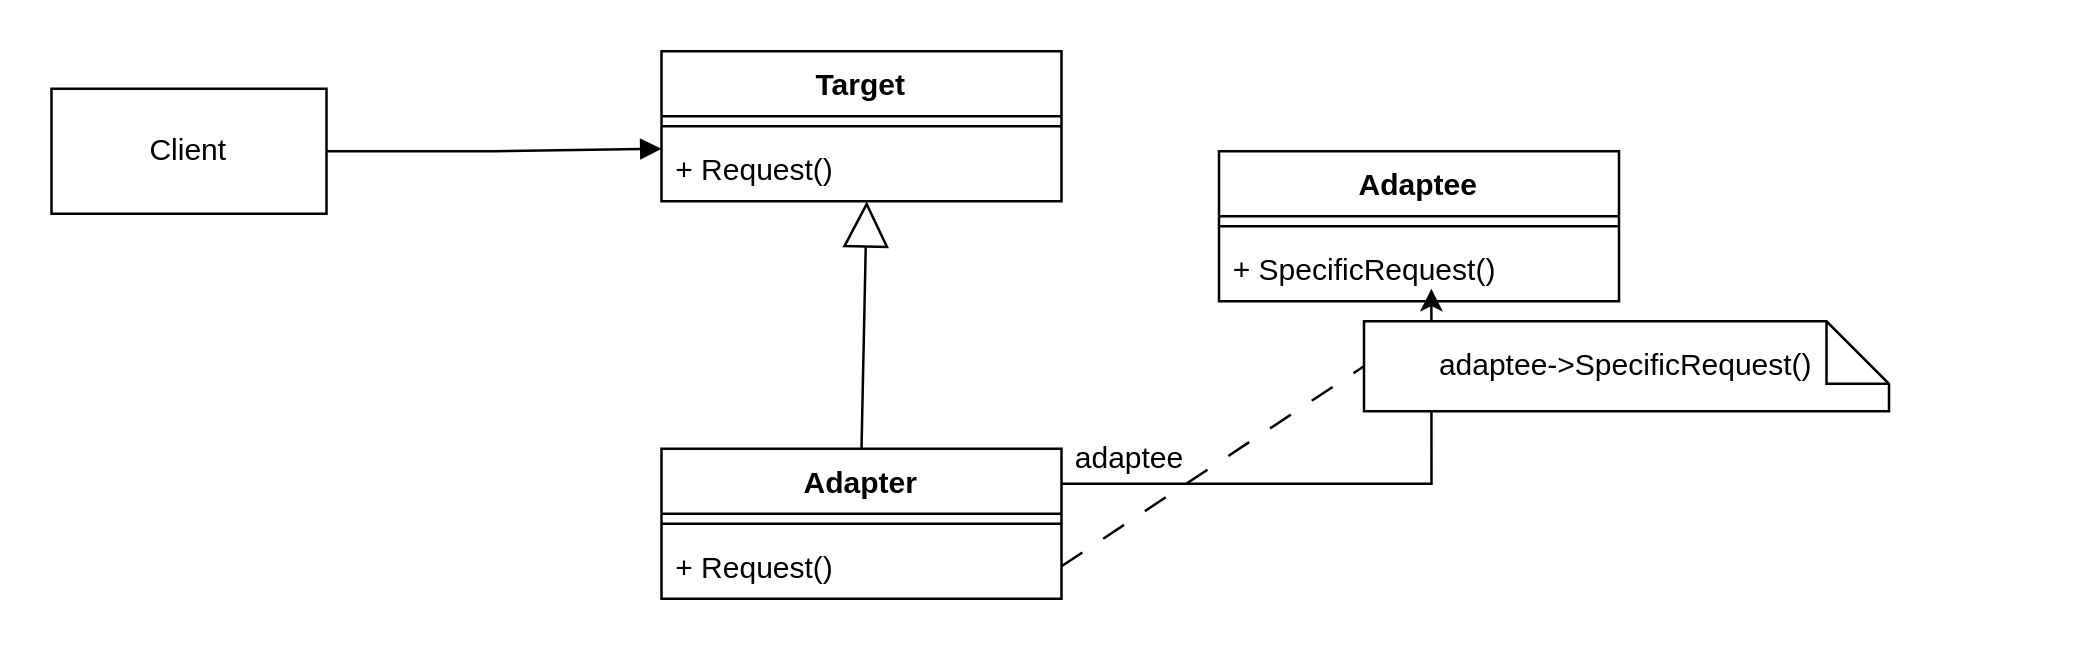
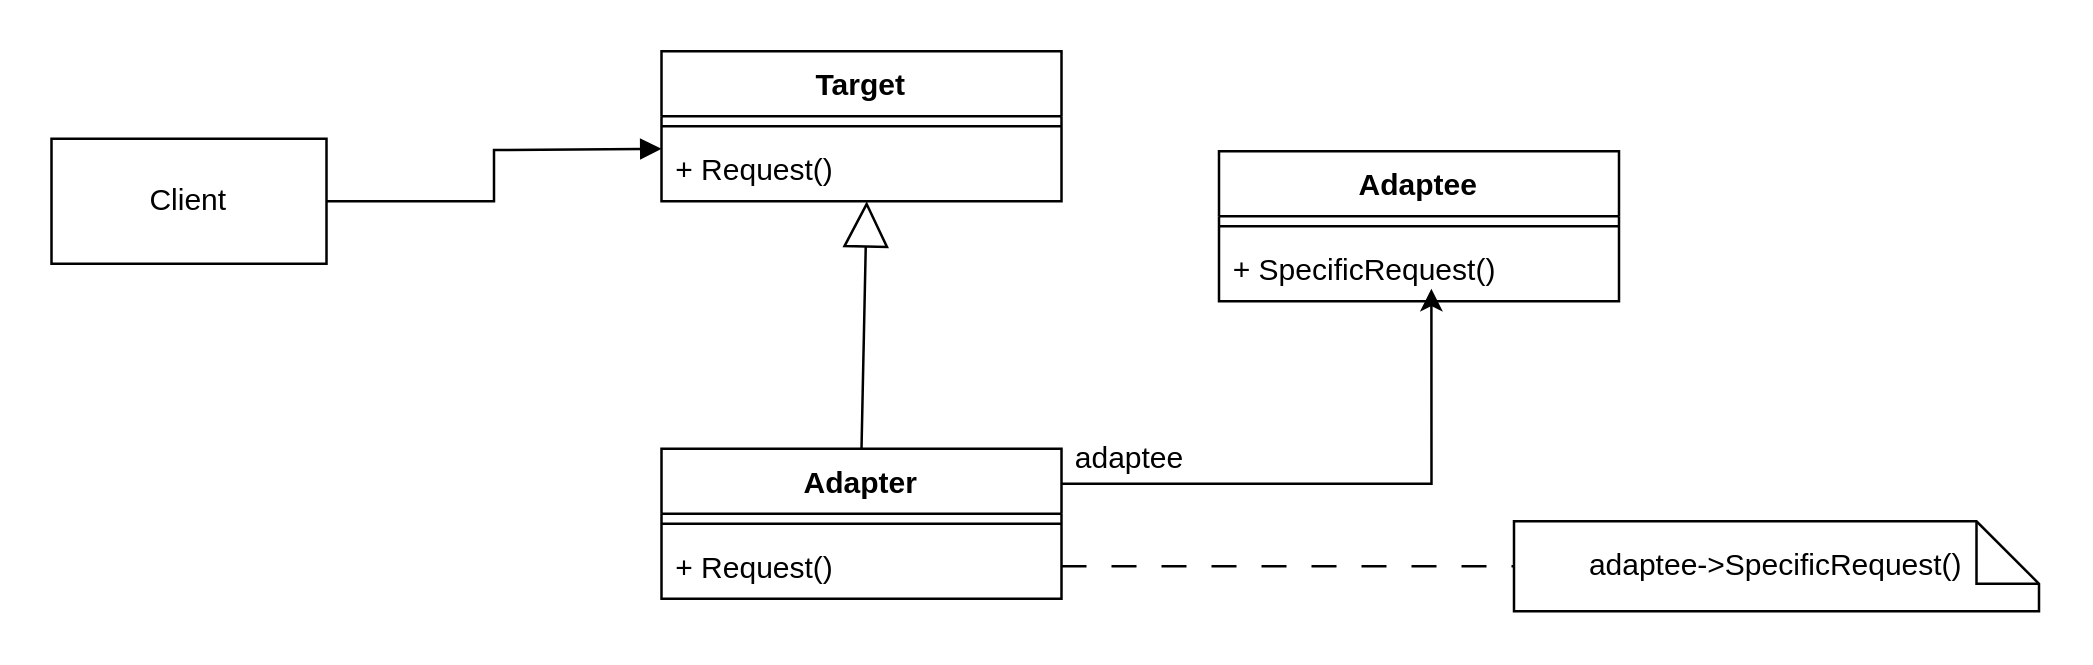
node "Client": moved (189, 151) -> (189, 201)
node "adaptee->SpecificRequest()": moved (1626, 366) -> (1776, 566)
